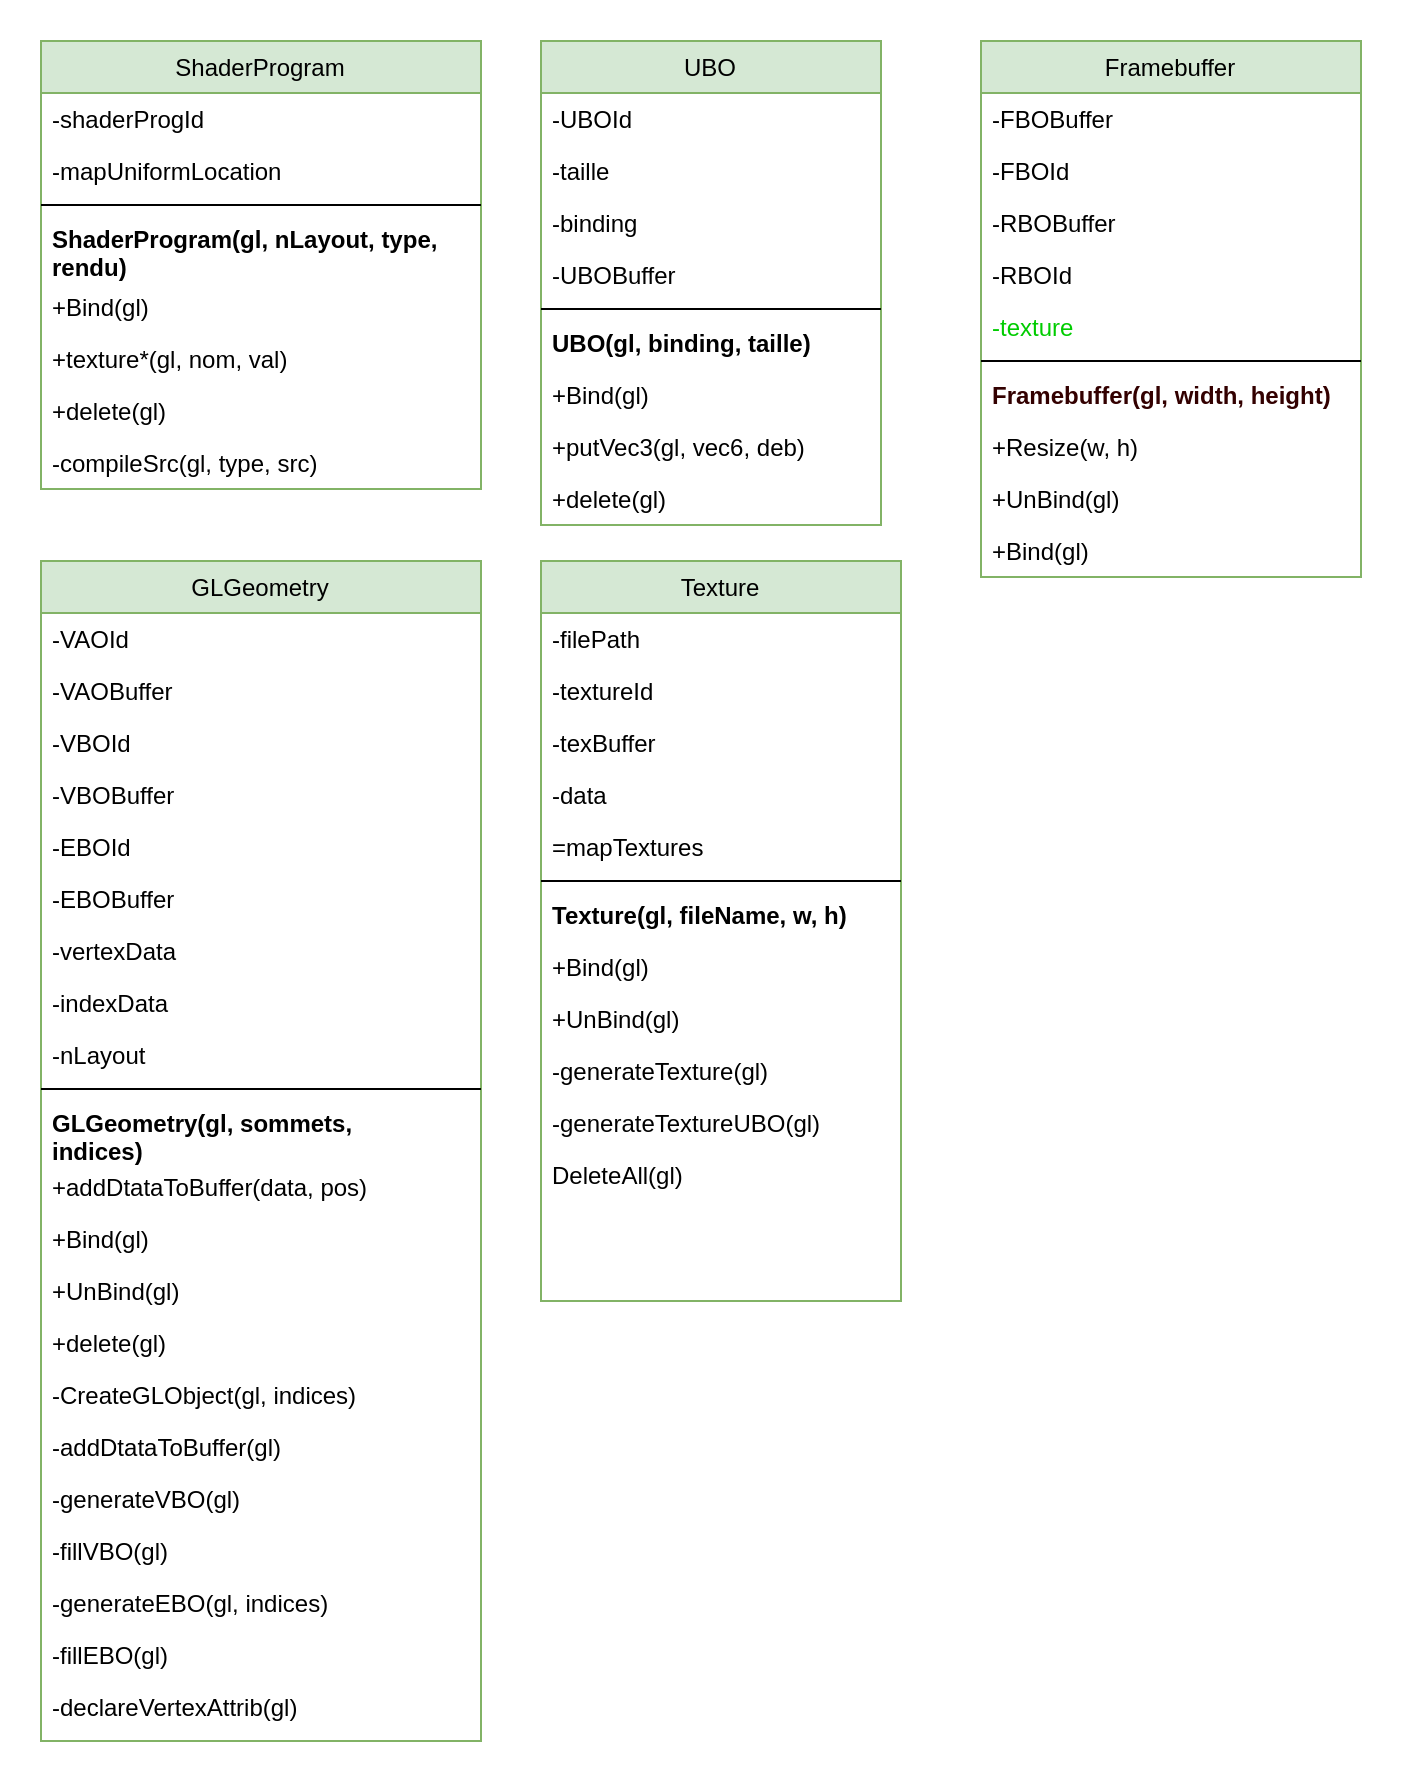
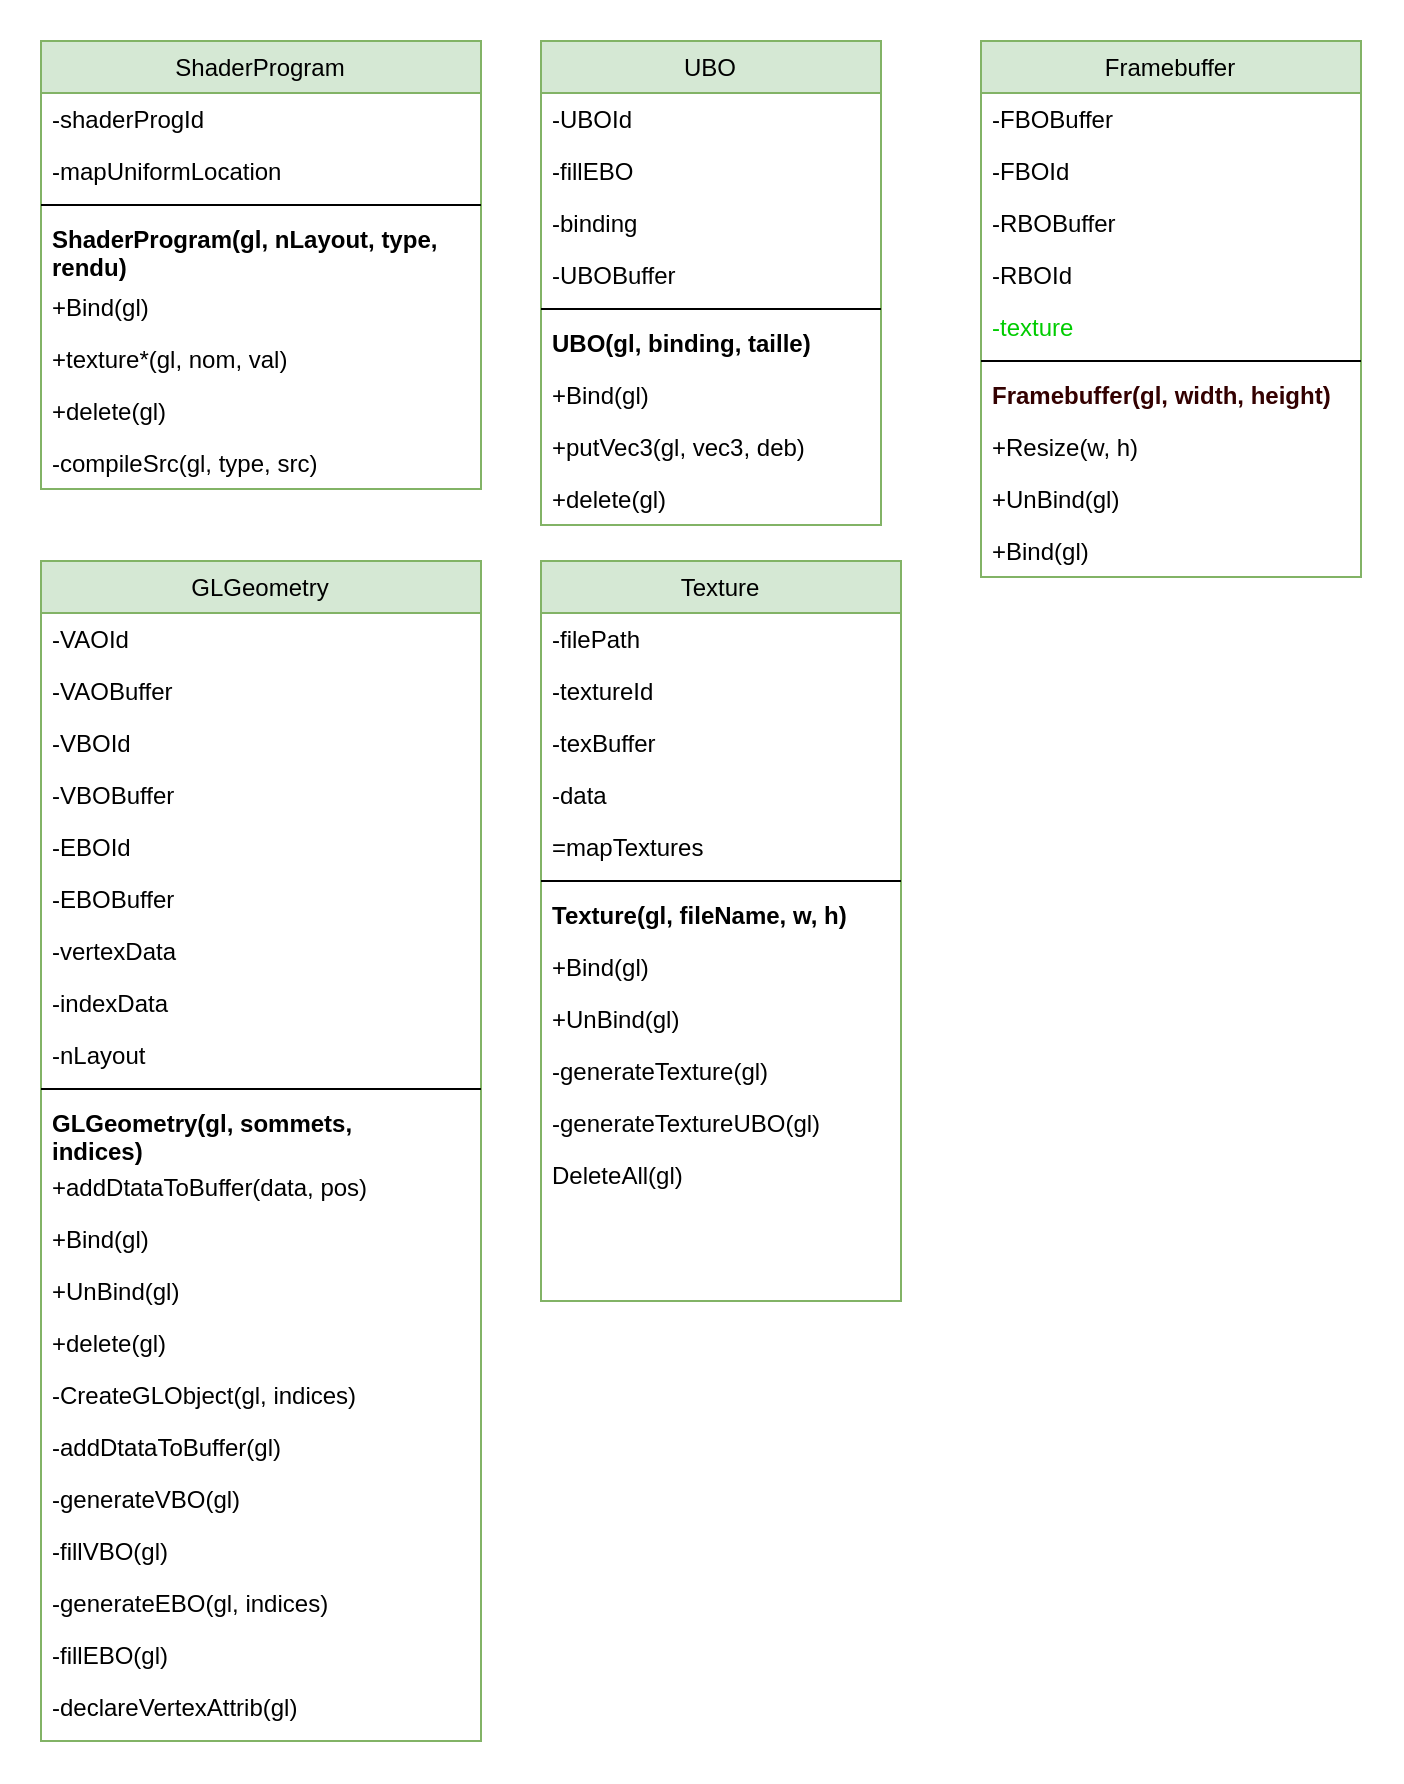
node "-taille": label "-taille" -> "-fillEBO"
node "+putVec3(gl, vec6, deb)": label "+putVec3(gl, vec6, deb)" -> "+putVec3(gl, vec3, deb)"
